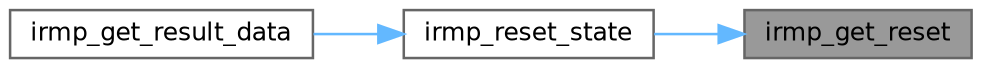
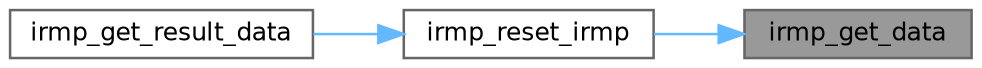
node "irmp_reset_state": label "irmp_reset_state" -> "irmp_reset_irmp"
node "irmp_get_reset": label "irmp_get_reset" -> "irmp_get_data"
